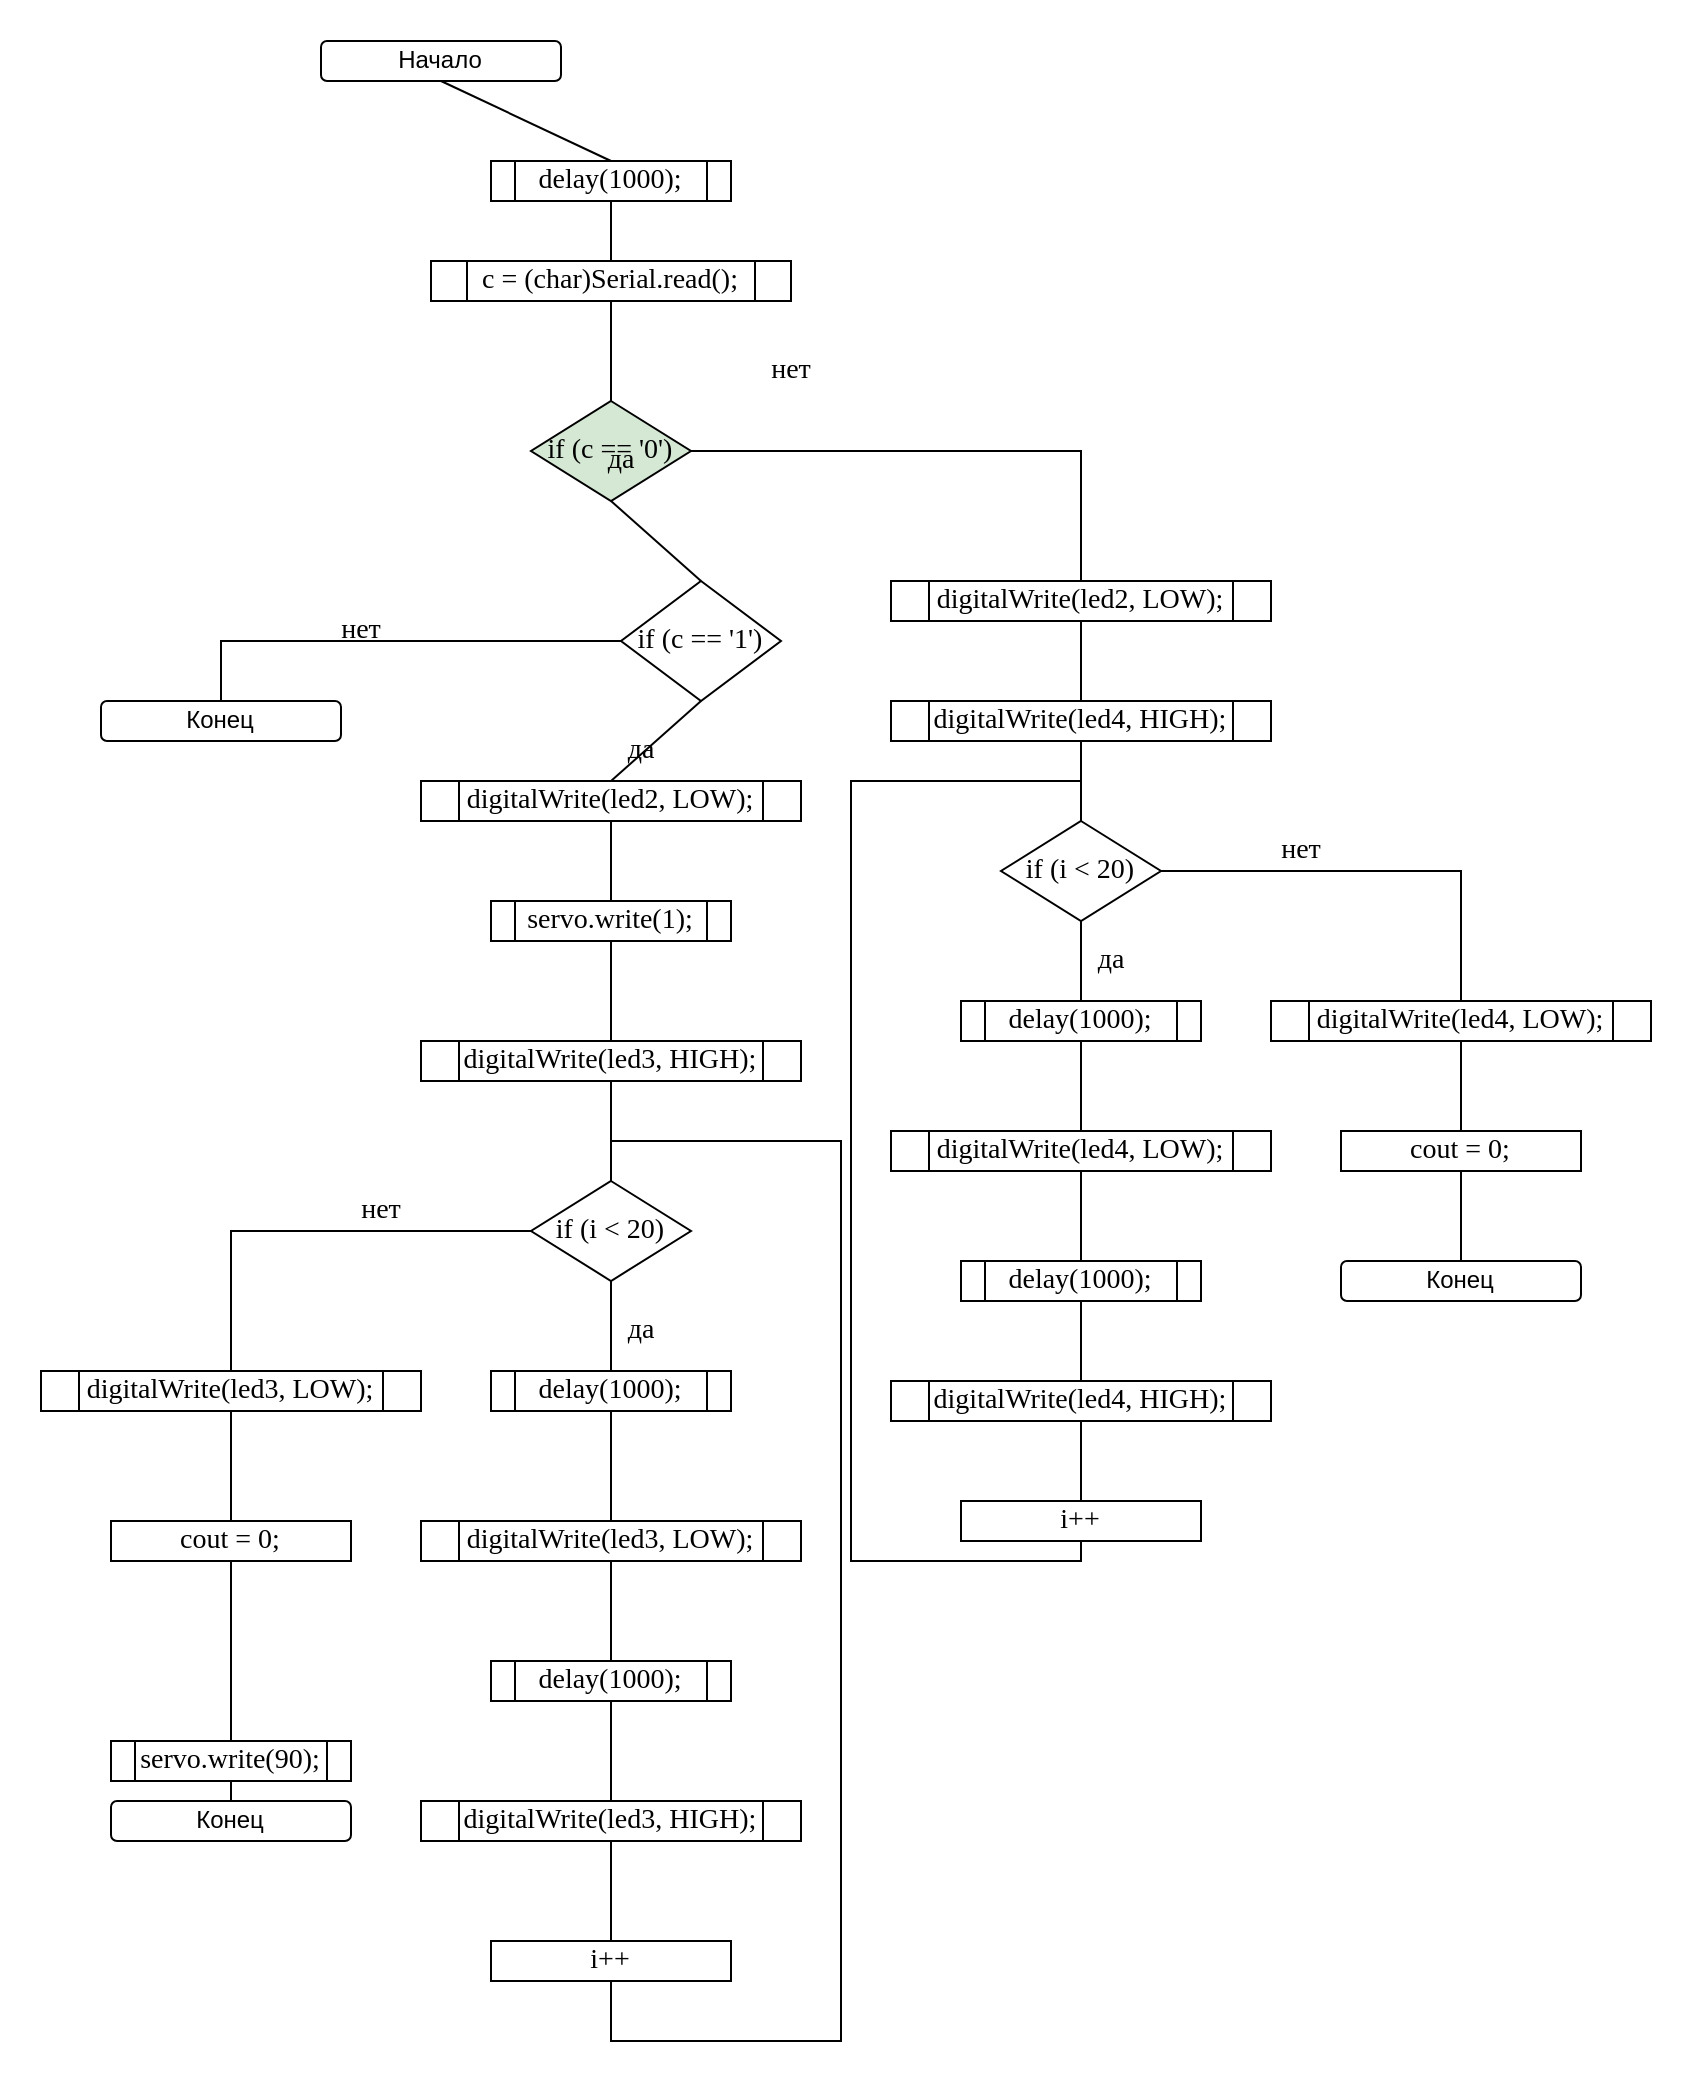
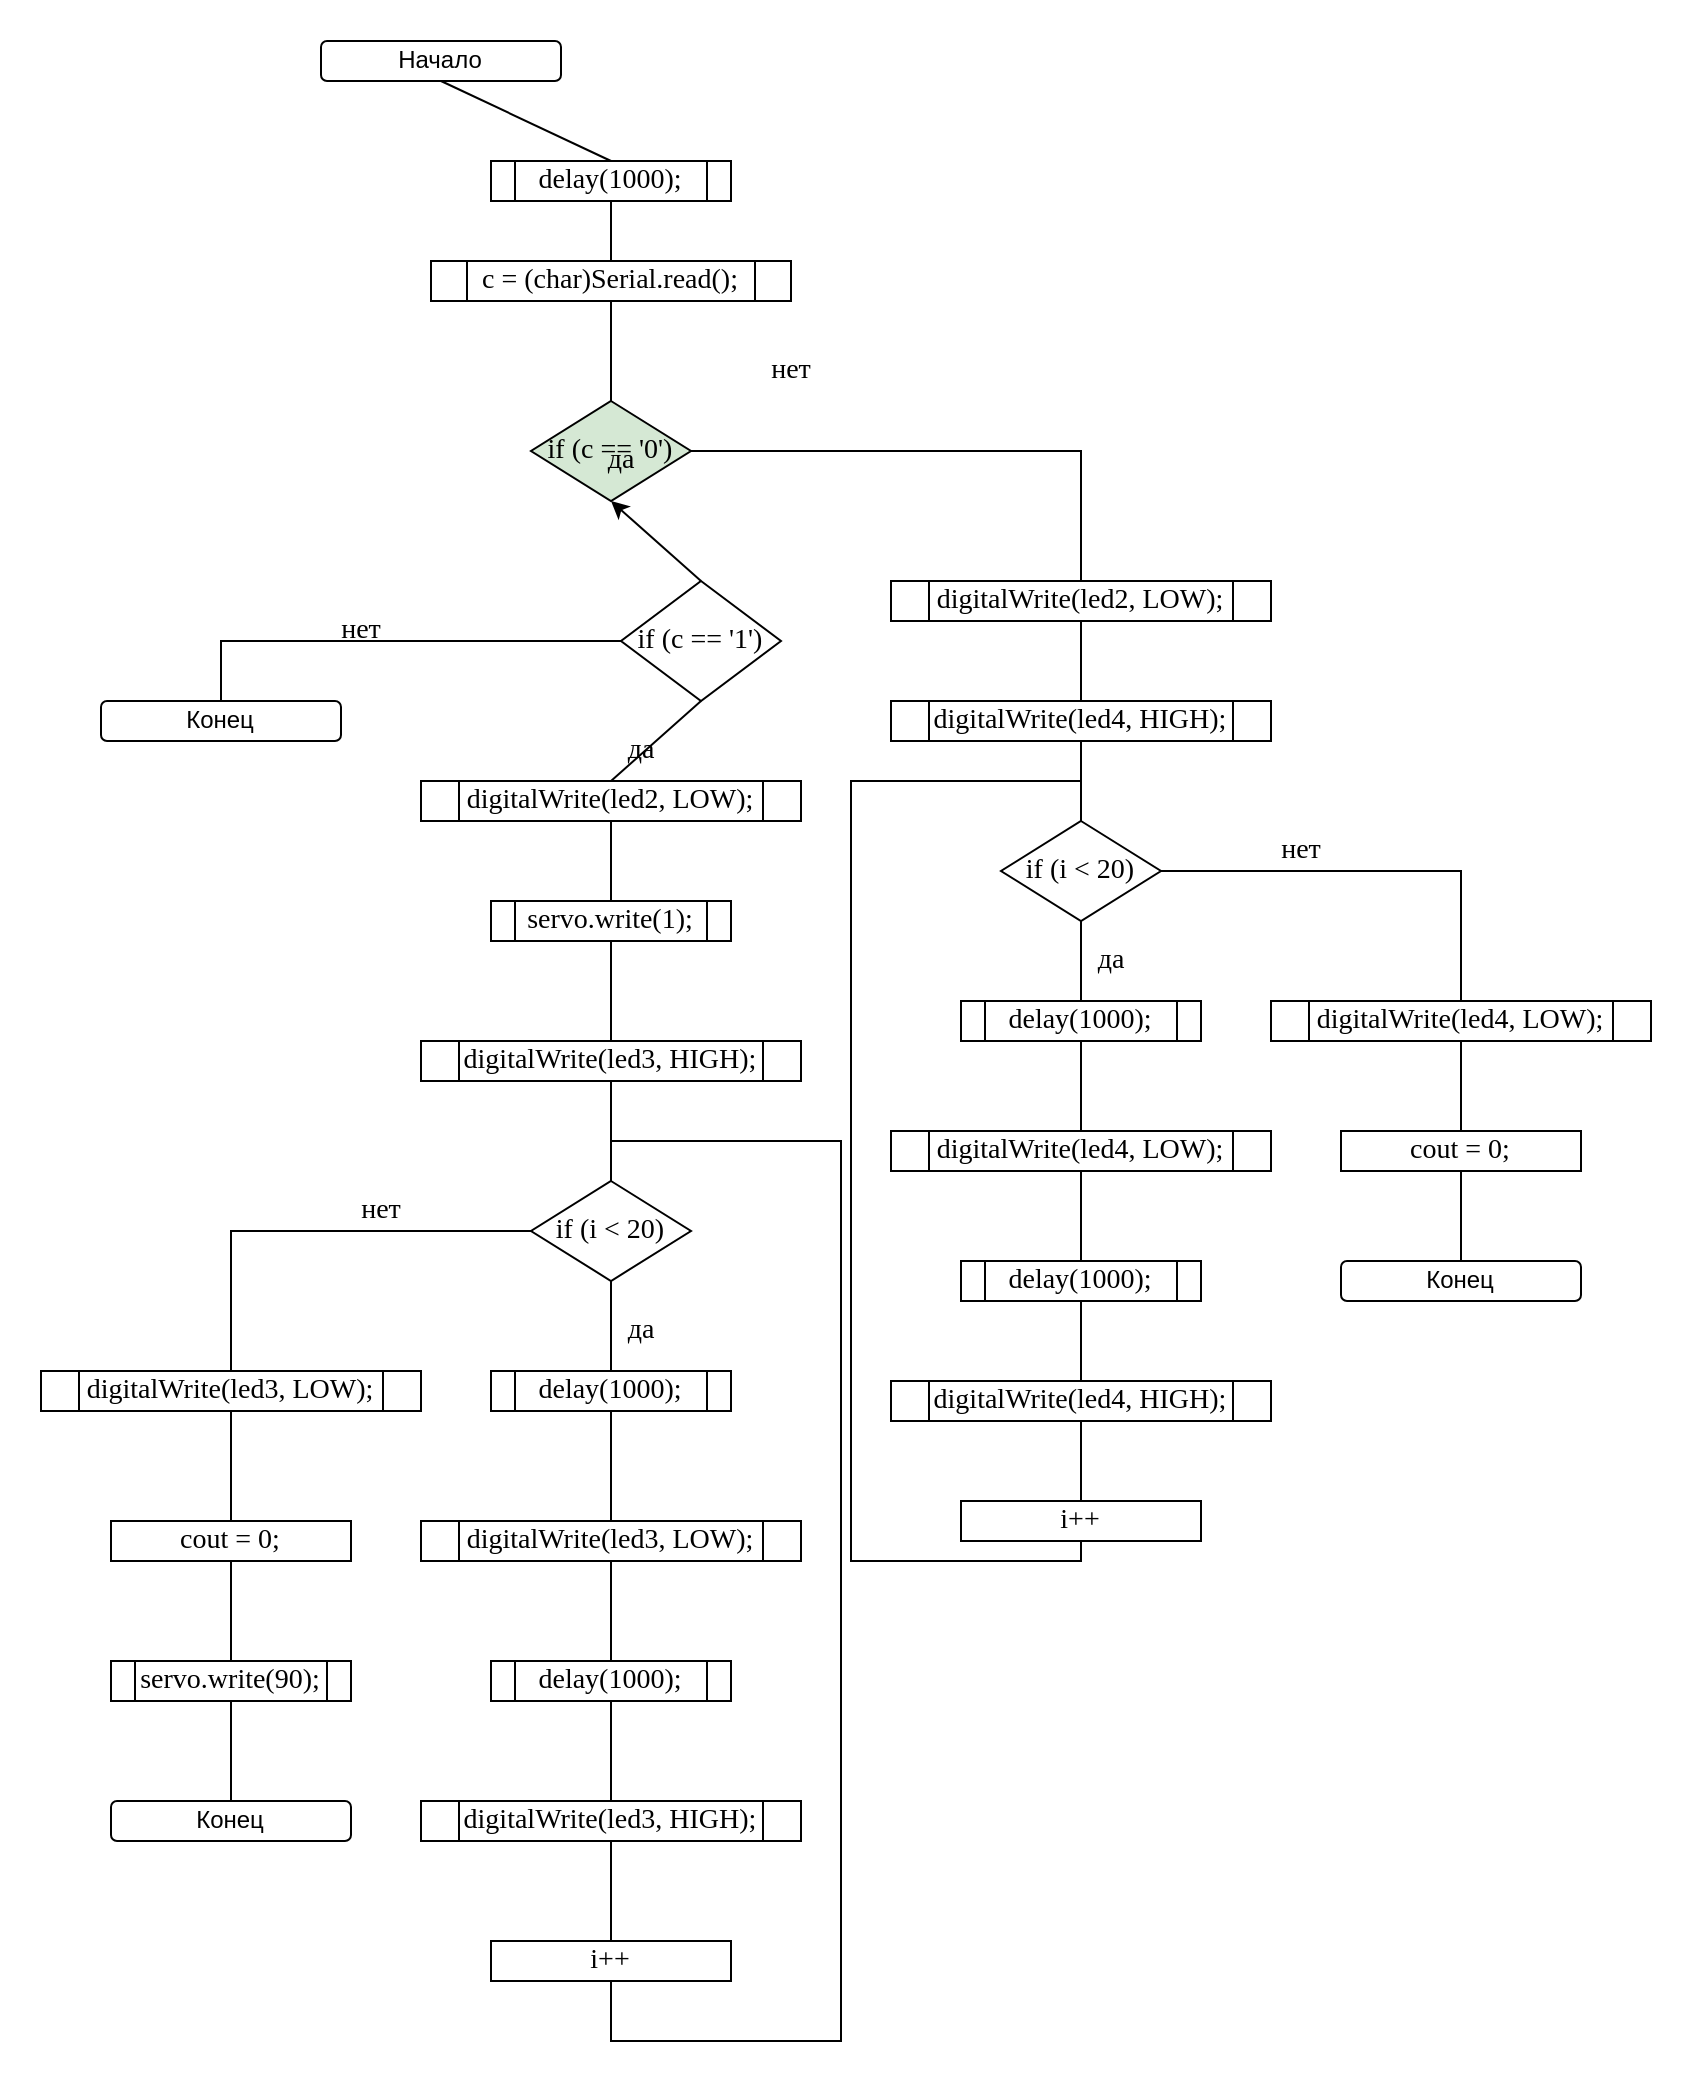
edge "if (c == '0')" -- "if (c == '1')": arrowhead none -> classic
node "servo.write(90);": moved (231, 1761) -> (231, 1681)
